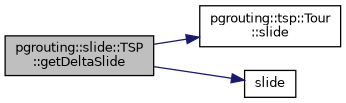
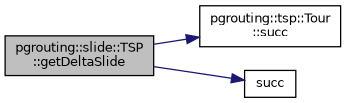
node "pgrouting::tsp::Tour ::slide": label "pgrouting::tsp::Tour ::slide" -> "pgrouting::tsp::Tour ::succ"
node "slide": label "slide" -> "succ"
